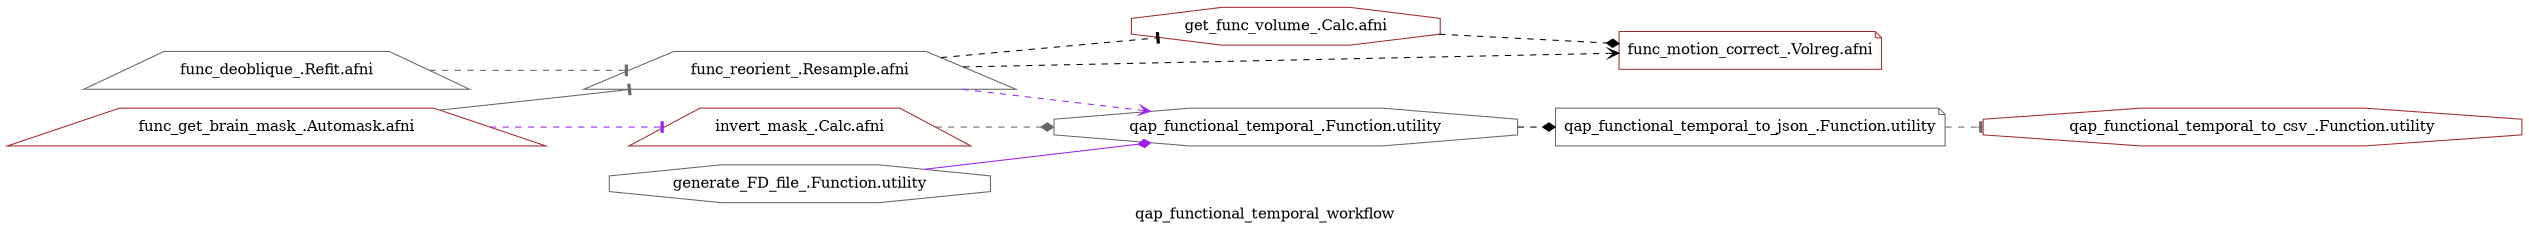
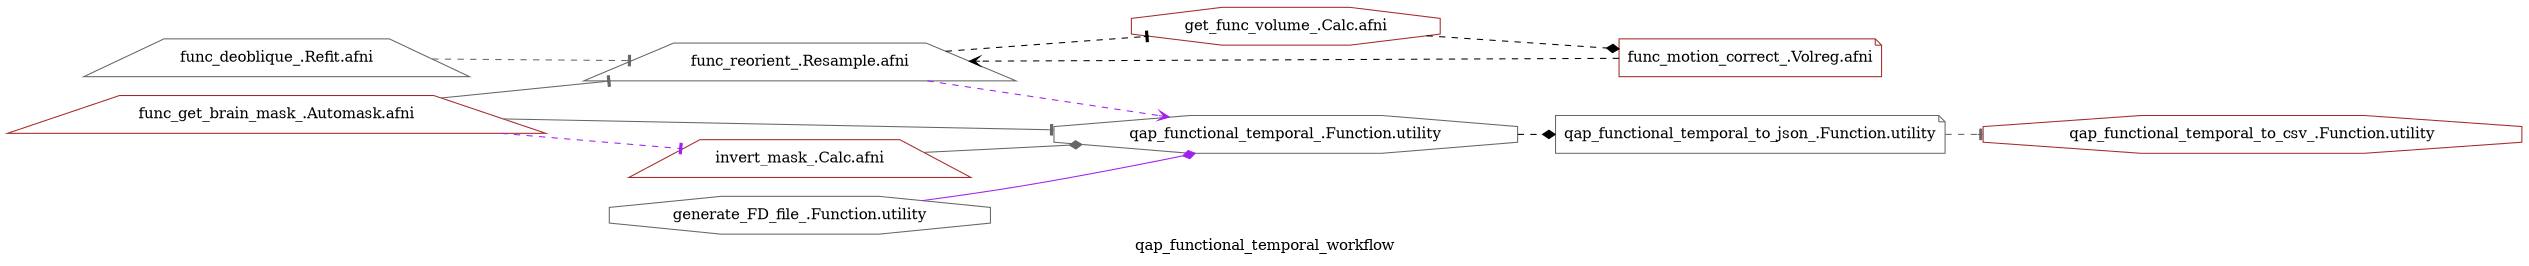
edge "func_reorient_.Resample.afni" -> "func_motion_correct_.Volreg.afni": reversed
edge "func_get_brain_mask_.Automask.afni" -> "qap_functional_temporal_.Function.utility": added
edge "invert_mask_.Calc.afni" -> "qap_functional_temporal_.Function.utility": style dashed -> solid
